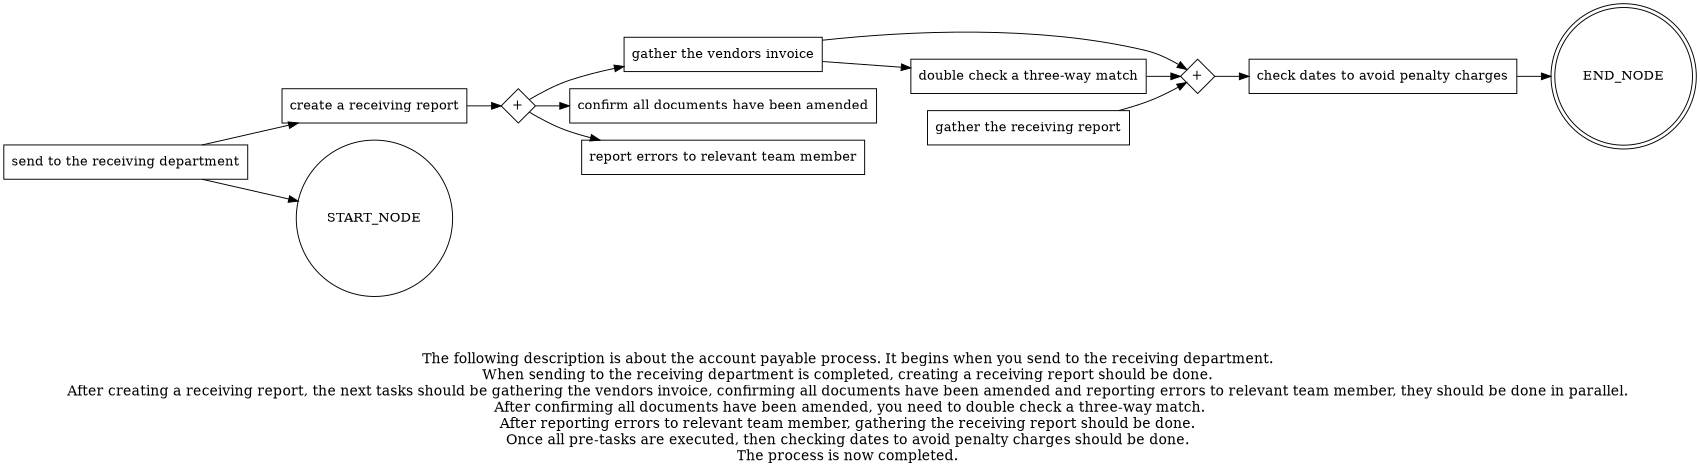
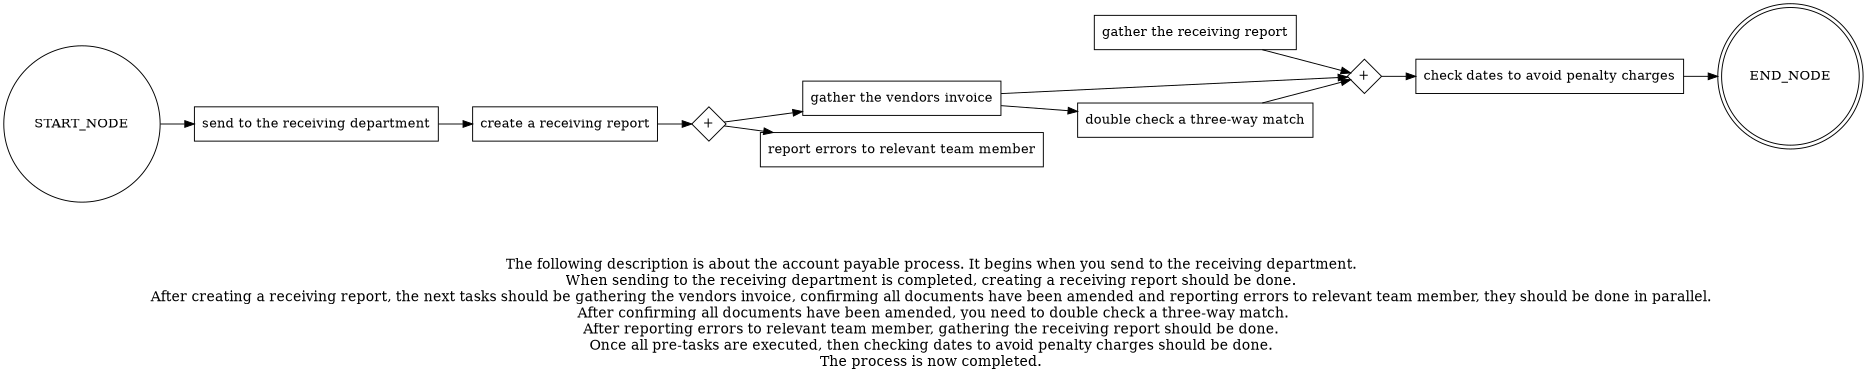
node "confirm all documents have been amended": removed
edge "send to the receiving department" -> "START_NODE": reversed
